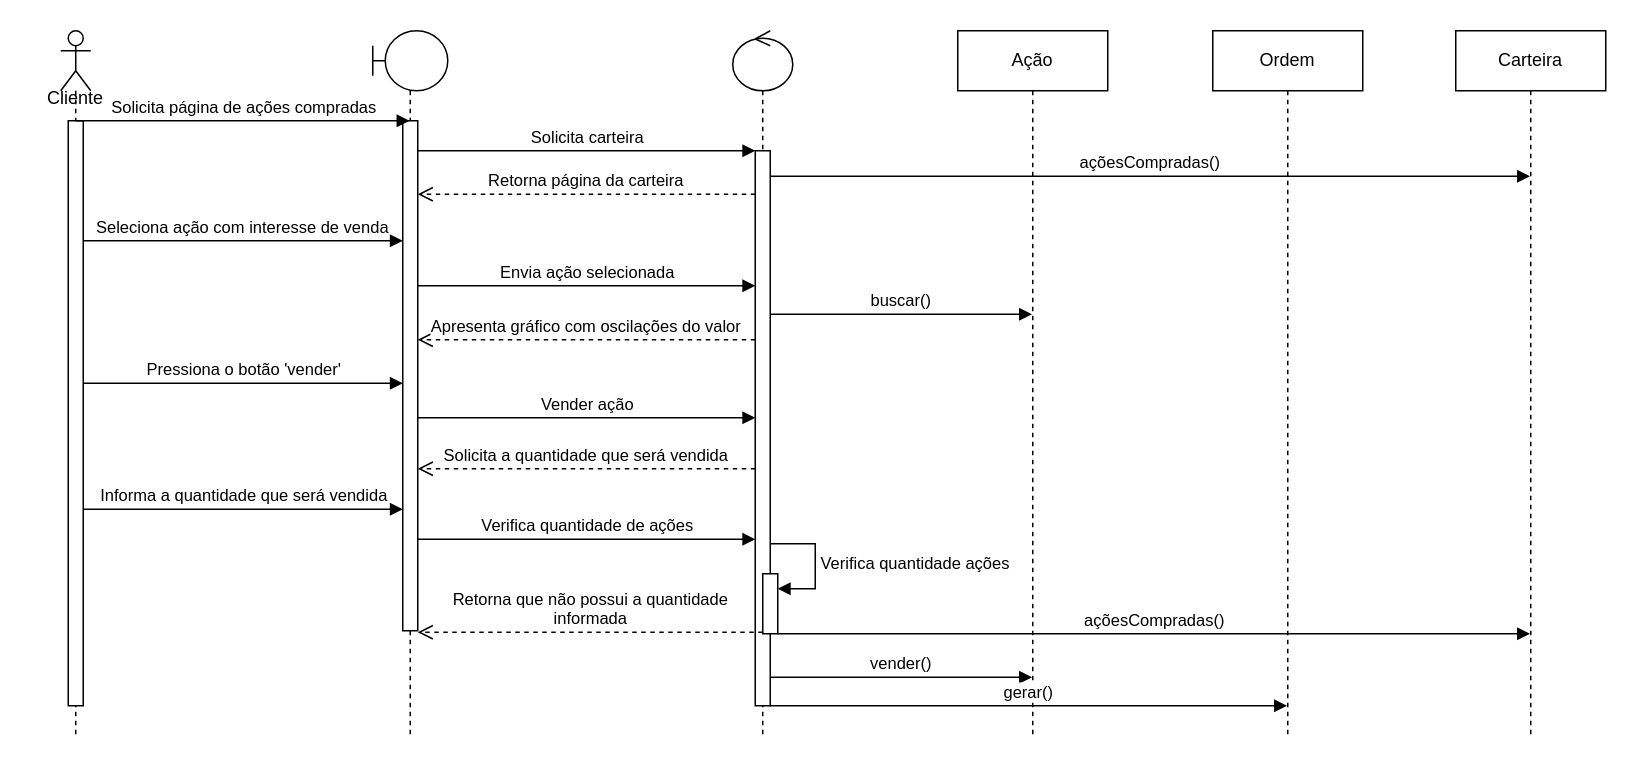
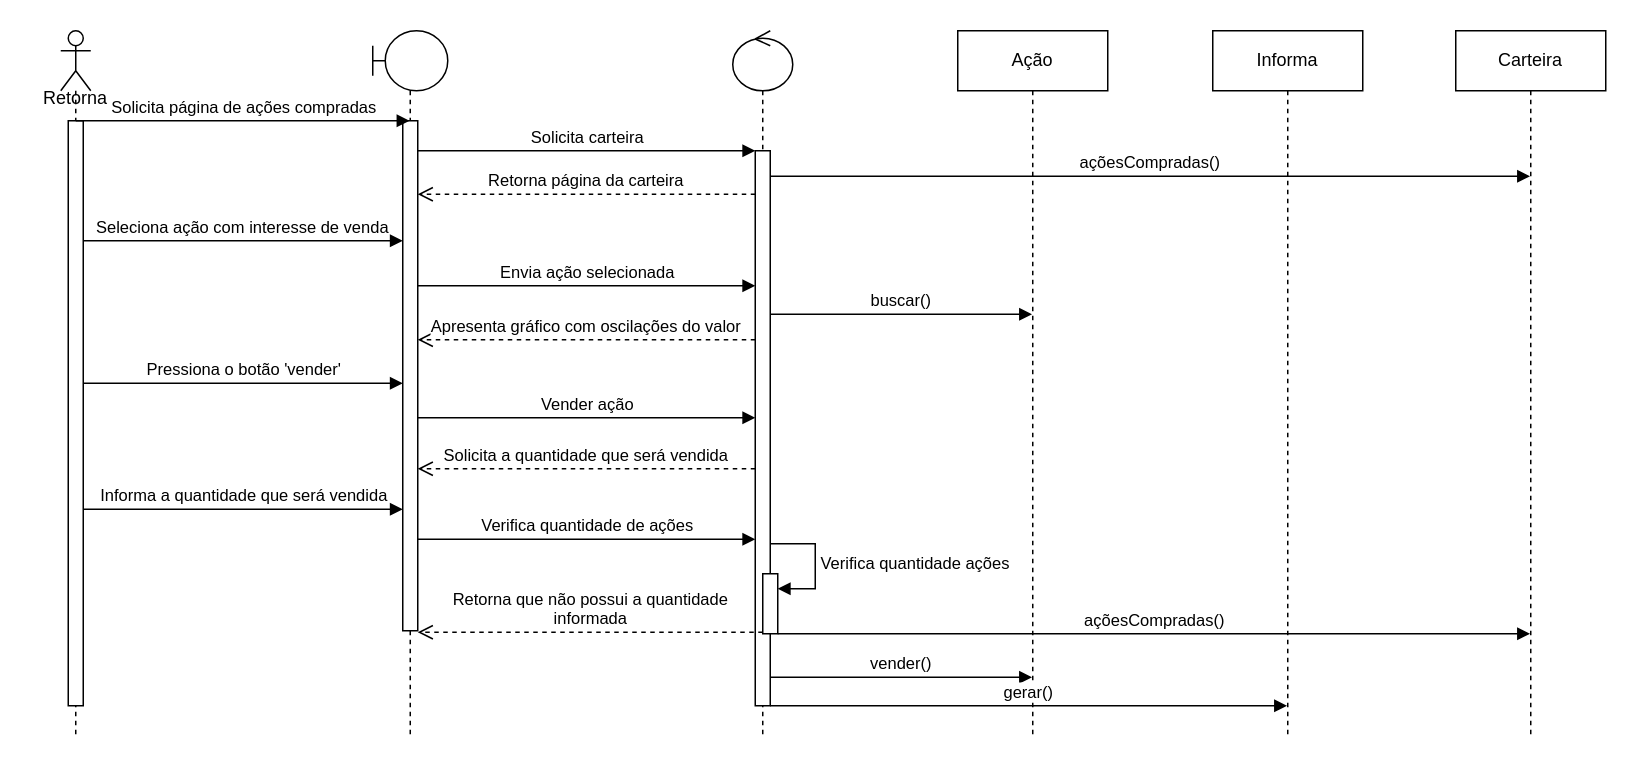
node "Ordem": label "Ordem" -> "Informa"
node "Cliente": label "Cliente" -> "Retorna"
